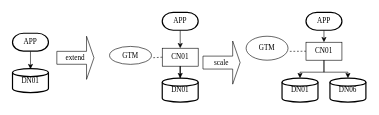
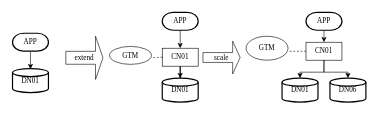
node "extend": moved (75, 58) -> (84, 58)
node "scale": size 37x43 -> 37x33
